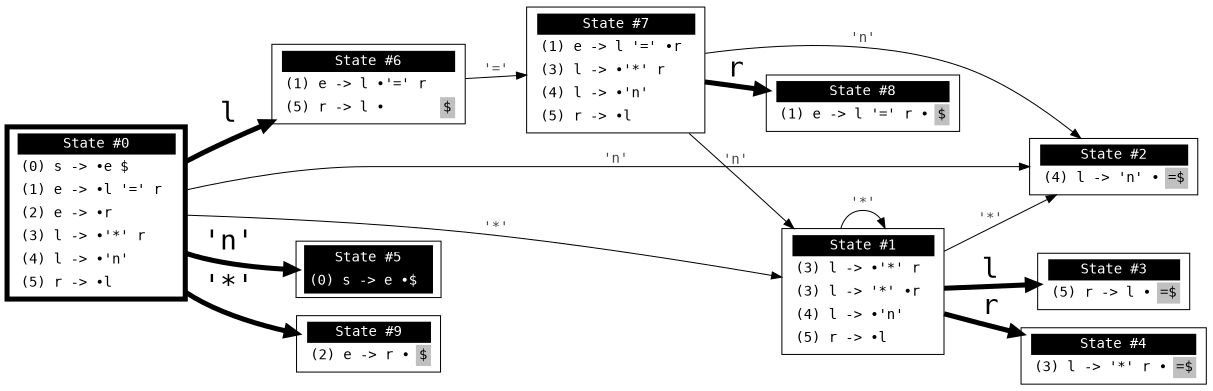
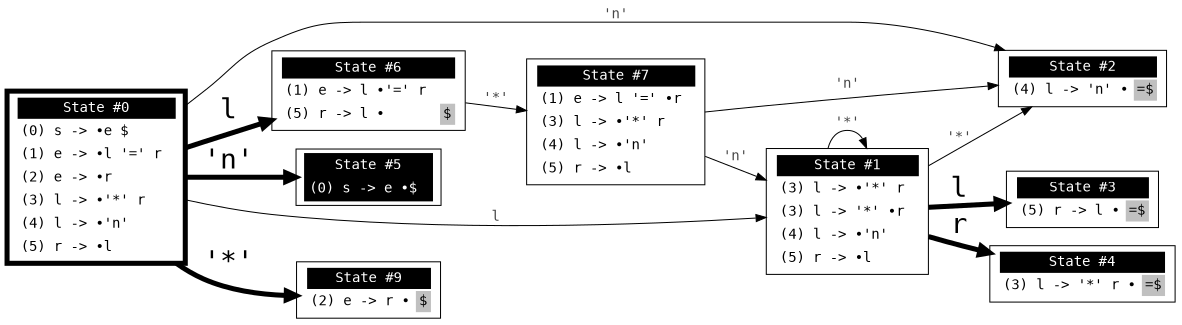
edge "State #6" -> "State #7": label "'='" -> "'*'"
node "State #8": removed
edge "State #0" -> "State #1": label "'*'" -> "l"
